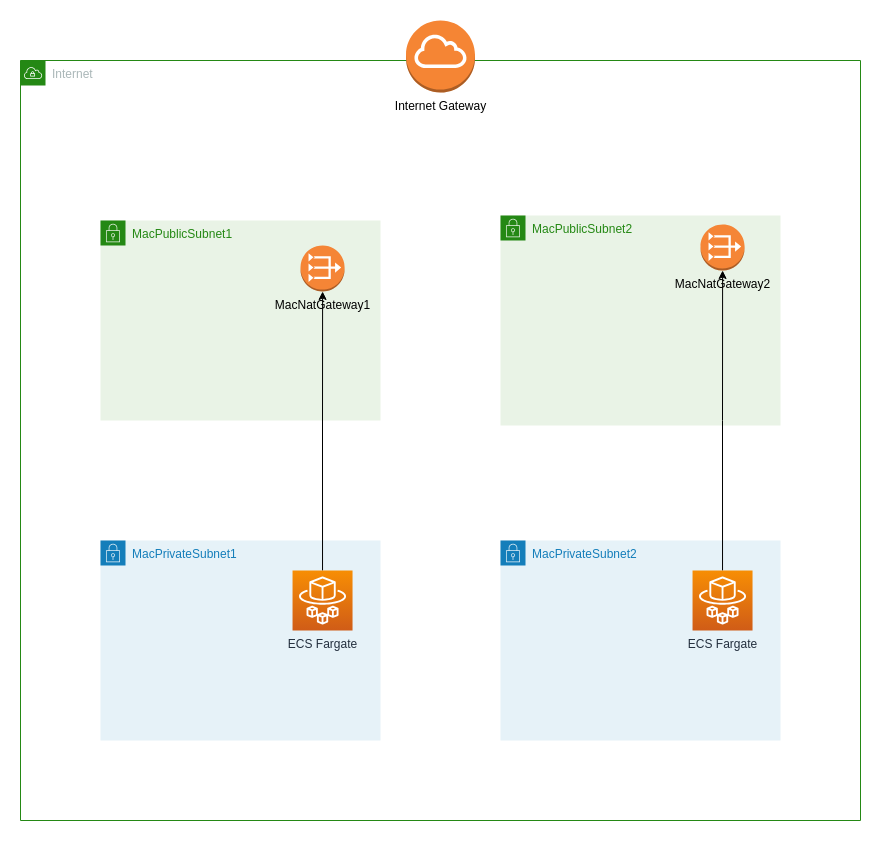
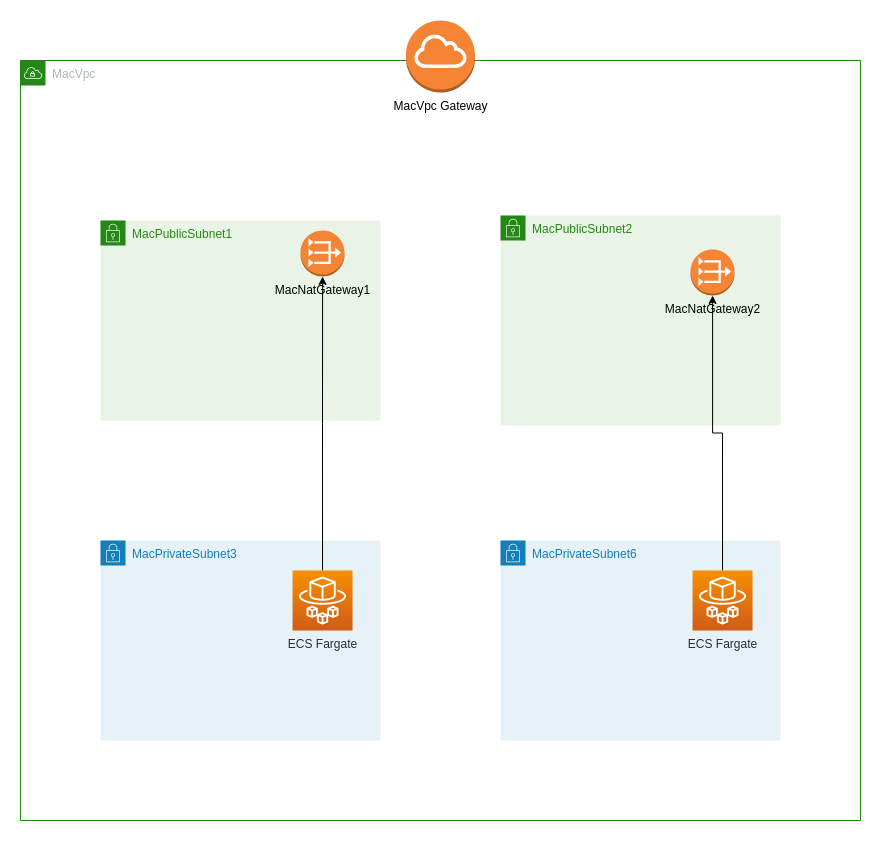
node "Internet": label "Internet" -> "MacVpc"
node "Internet Gateway": label "Internet Gateway" -> "MacVpc Gateway"
node "MacNatGateway2": moved (723, 248) -> (713, 273)
node "MacNatGateway1": moved (323, 269) -> (323, 254)
node "MacPrivateSubnet1": label "MacPrivateSubnet1" -> "MacPrivateSubnet3"
node "MacPrivateSubnet2": label "MacPrivateSubnet2" -> "MacPrivateSubnet6"
